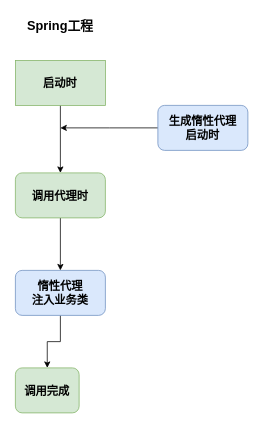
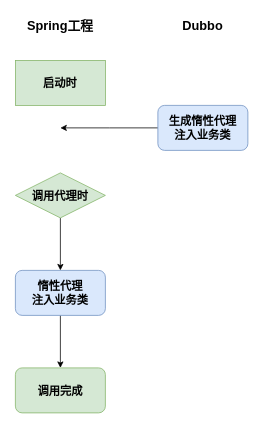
node "Dubbo": added
node "生成惰性代理 启动时": label "生成惰性代理 启动时" -> "生成惰性代理 注入业务类"
edge "启动时" -> "调用代理时": removed
node "调用代理时": shape rounded rectangle -> diamond
node "调用完成": size 64x45 -> 90x45
